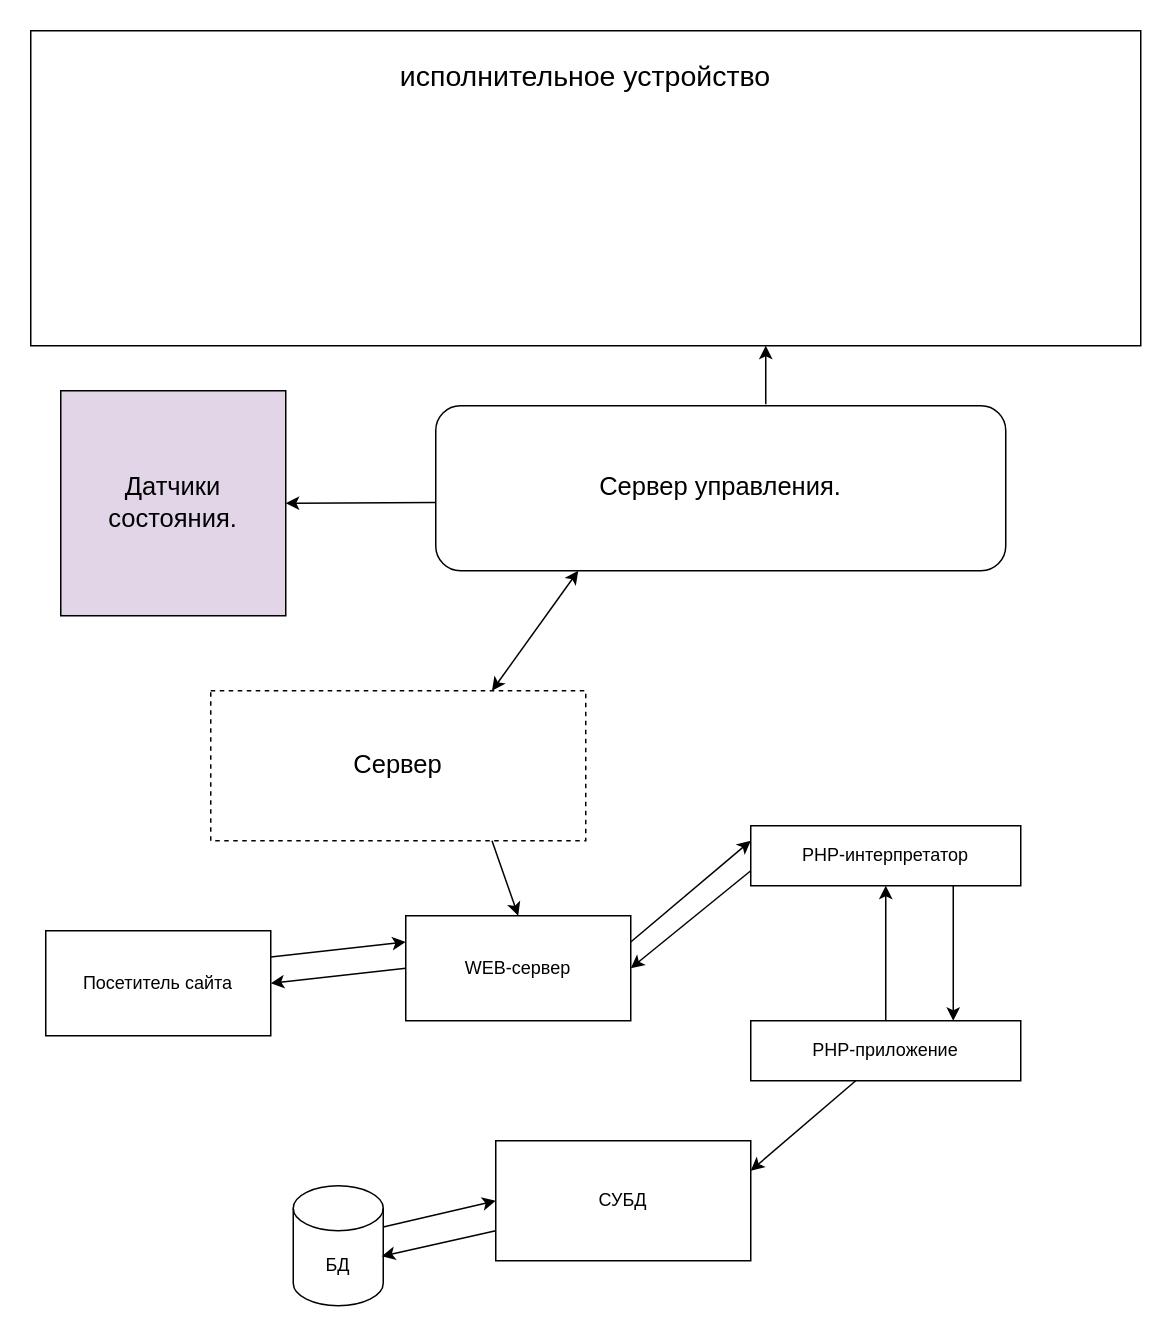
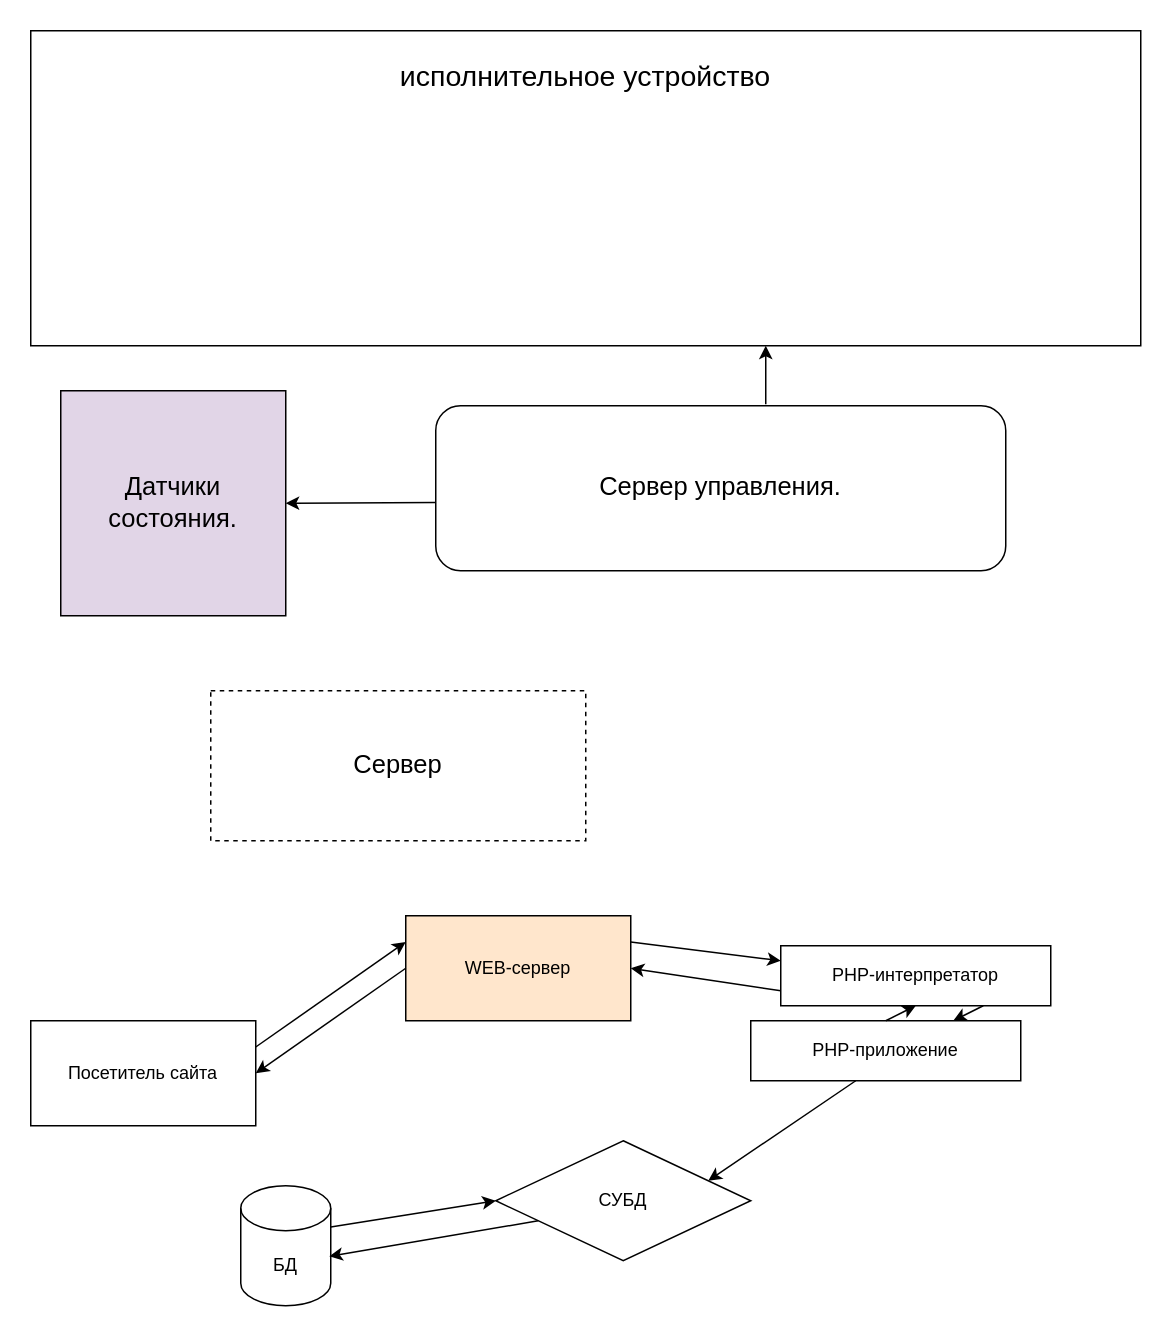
edge "Сервер управления." -- "Сервер": removed
node "PHP-интерпретатор": moved (886, 856) -> (916, 976)
edge "Сервер" -> "WEB-сервер": removed
node "WEB-сервер": fillcolor #ffffff -> #ffe6cc
node "Посетитель сайта": moved (158, 983) -> (143, 1073)
node "СУБД": shape rectangle -> diamond
node "БД": moved (338, 1246) -> (286, 1246)
